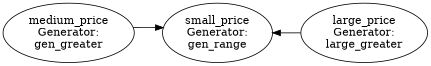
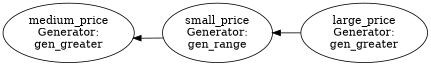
edge "medium_price Generator: gen_greater" -> "small_price Generator: gen_range": reversed
node "large_price Generator: large_greater": label "large_price Generator: large_greater" -> "large_price Generator: gen_greater"
